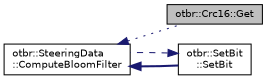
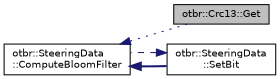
node "otbr::Crc16::Get": label "otbr::Crc16::Get" -> "otbr::Crc13::Get"
node "otbr::SetBit ::SetBit": label "otbr::SetBit ::SetBit" -> "otbr::SteeringData ::SetBit"
